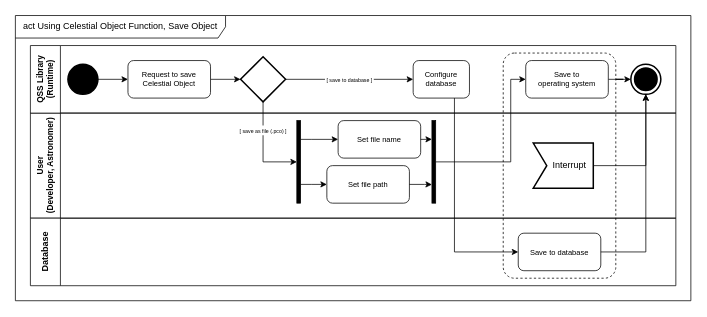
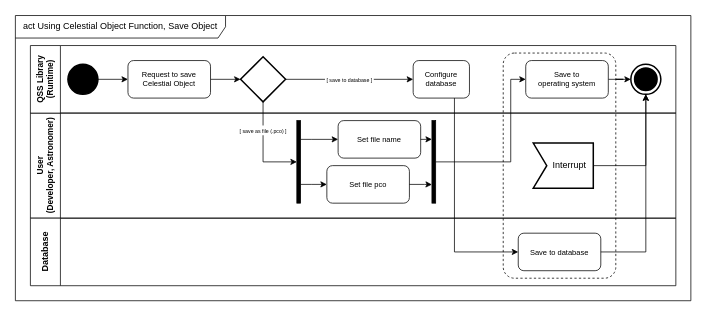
node "Set file path": label "Set file path" -> "Set file pco"
